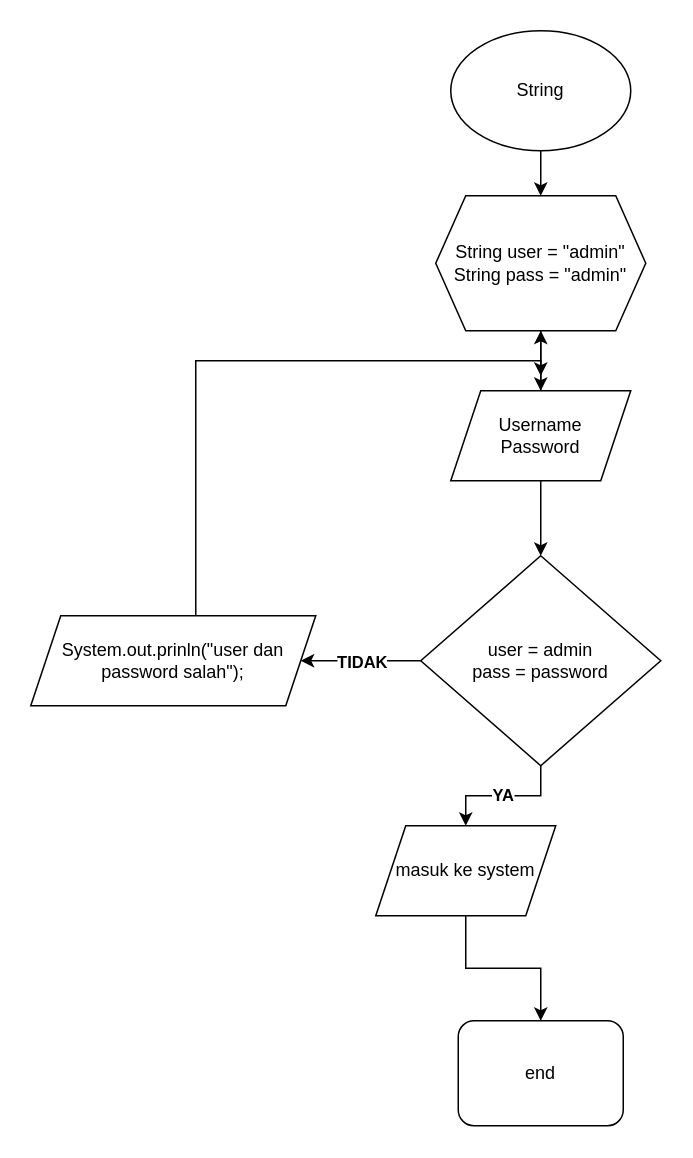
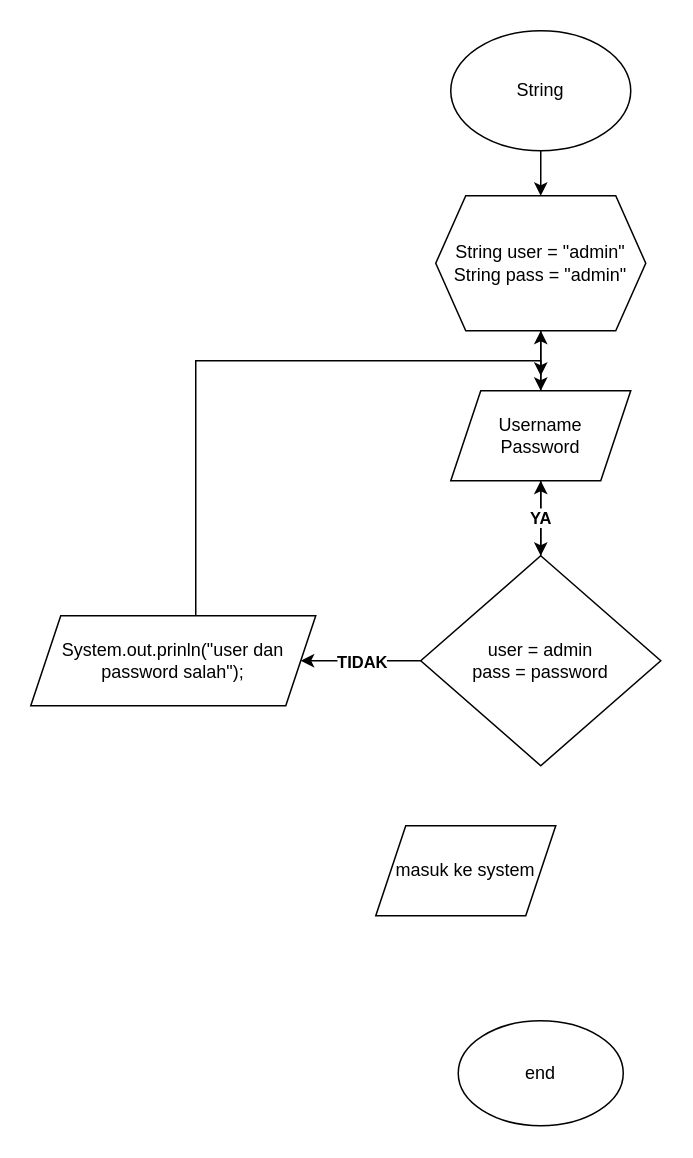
edge "user = admin pass = password" -> "masuk ke system": now "user = admin pass = password" -> "Username Password"
edge "masuk ke system" -> "end": removed
node "end": shape rounded rectangle -> ellipse
